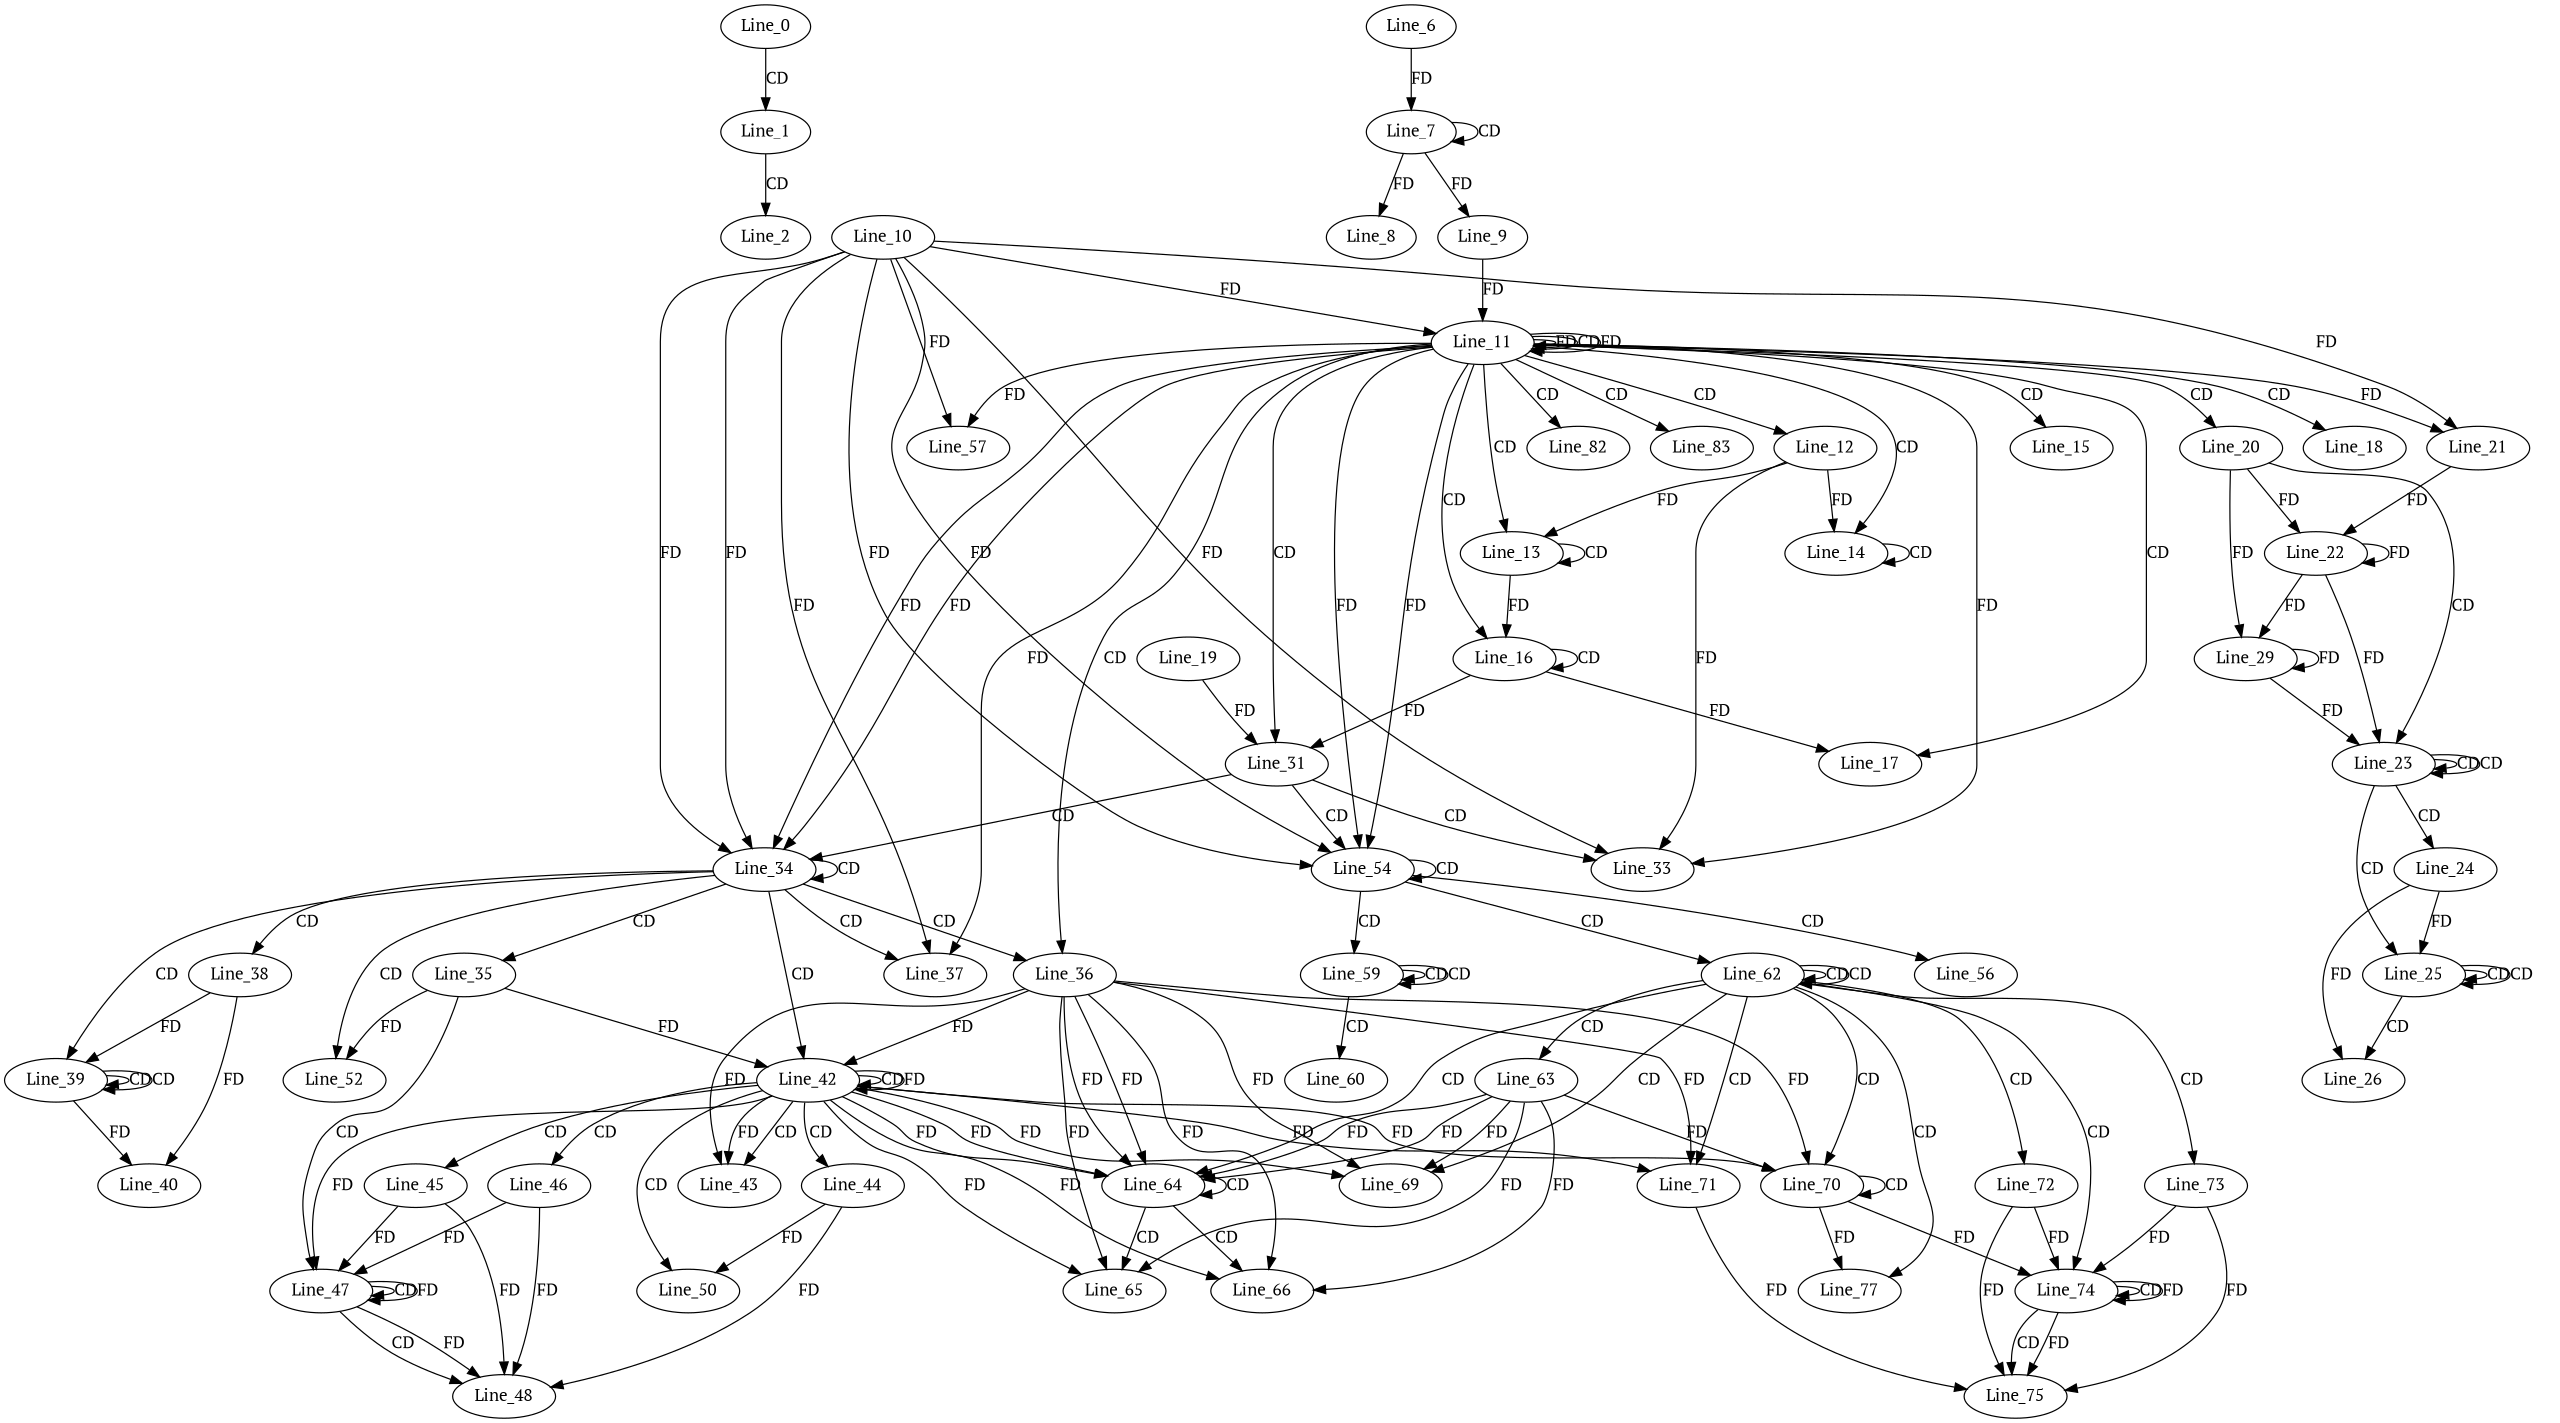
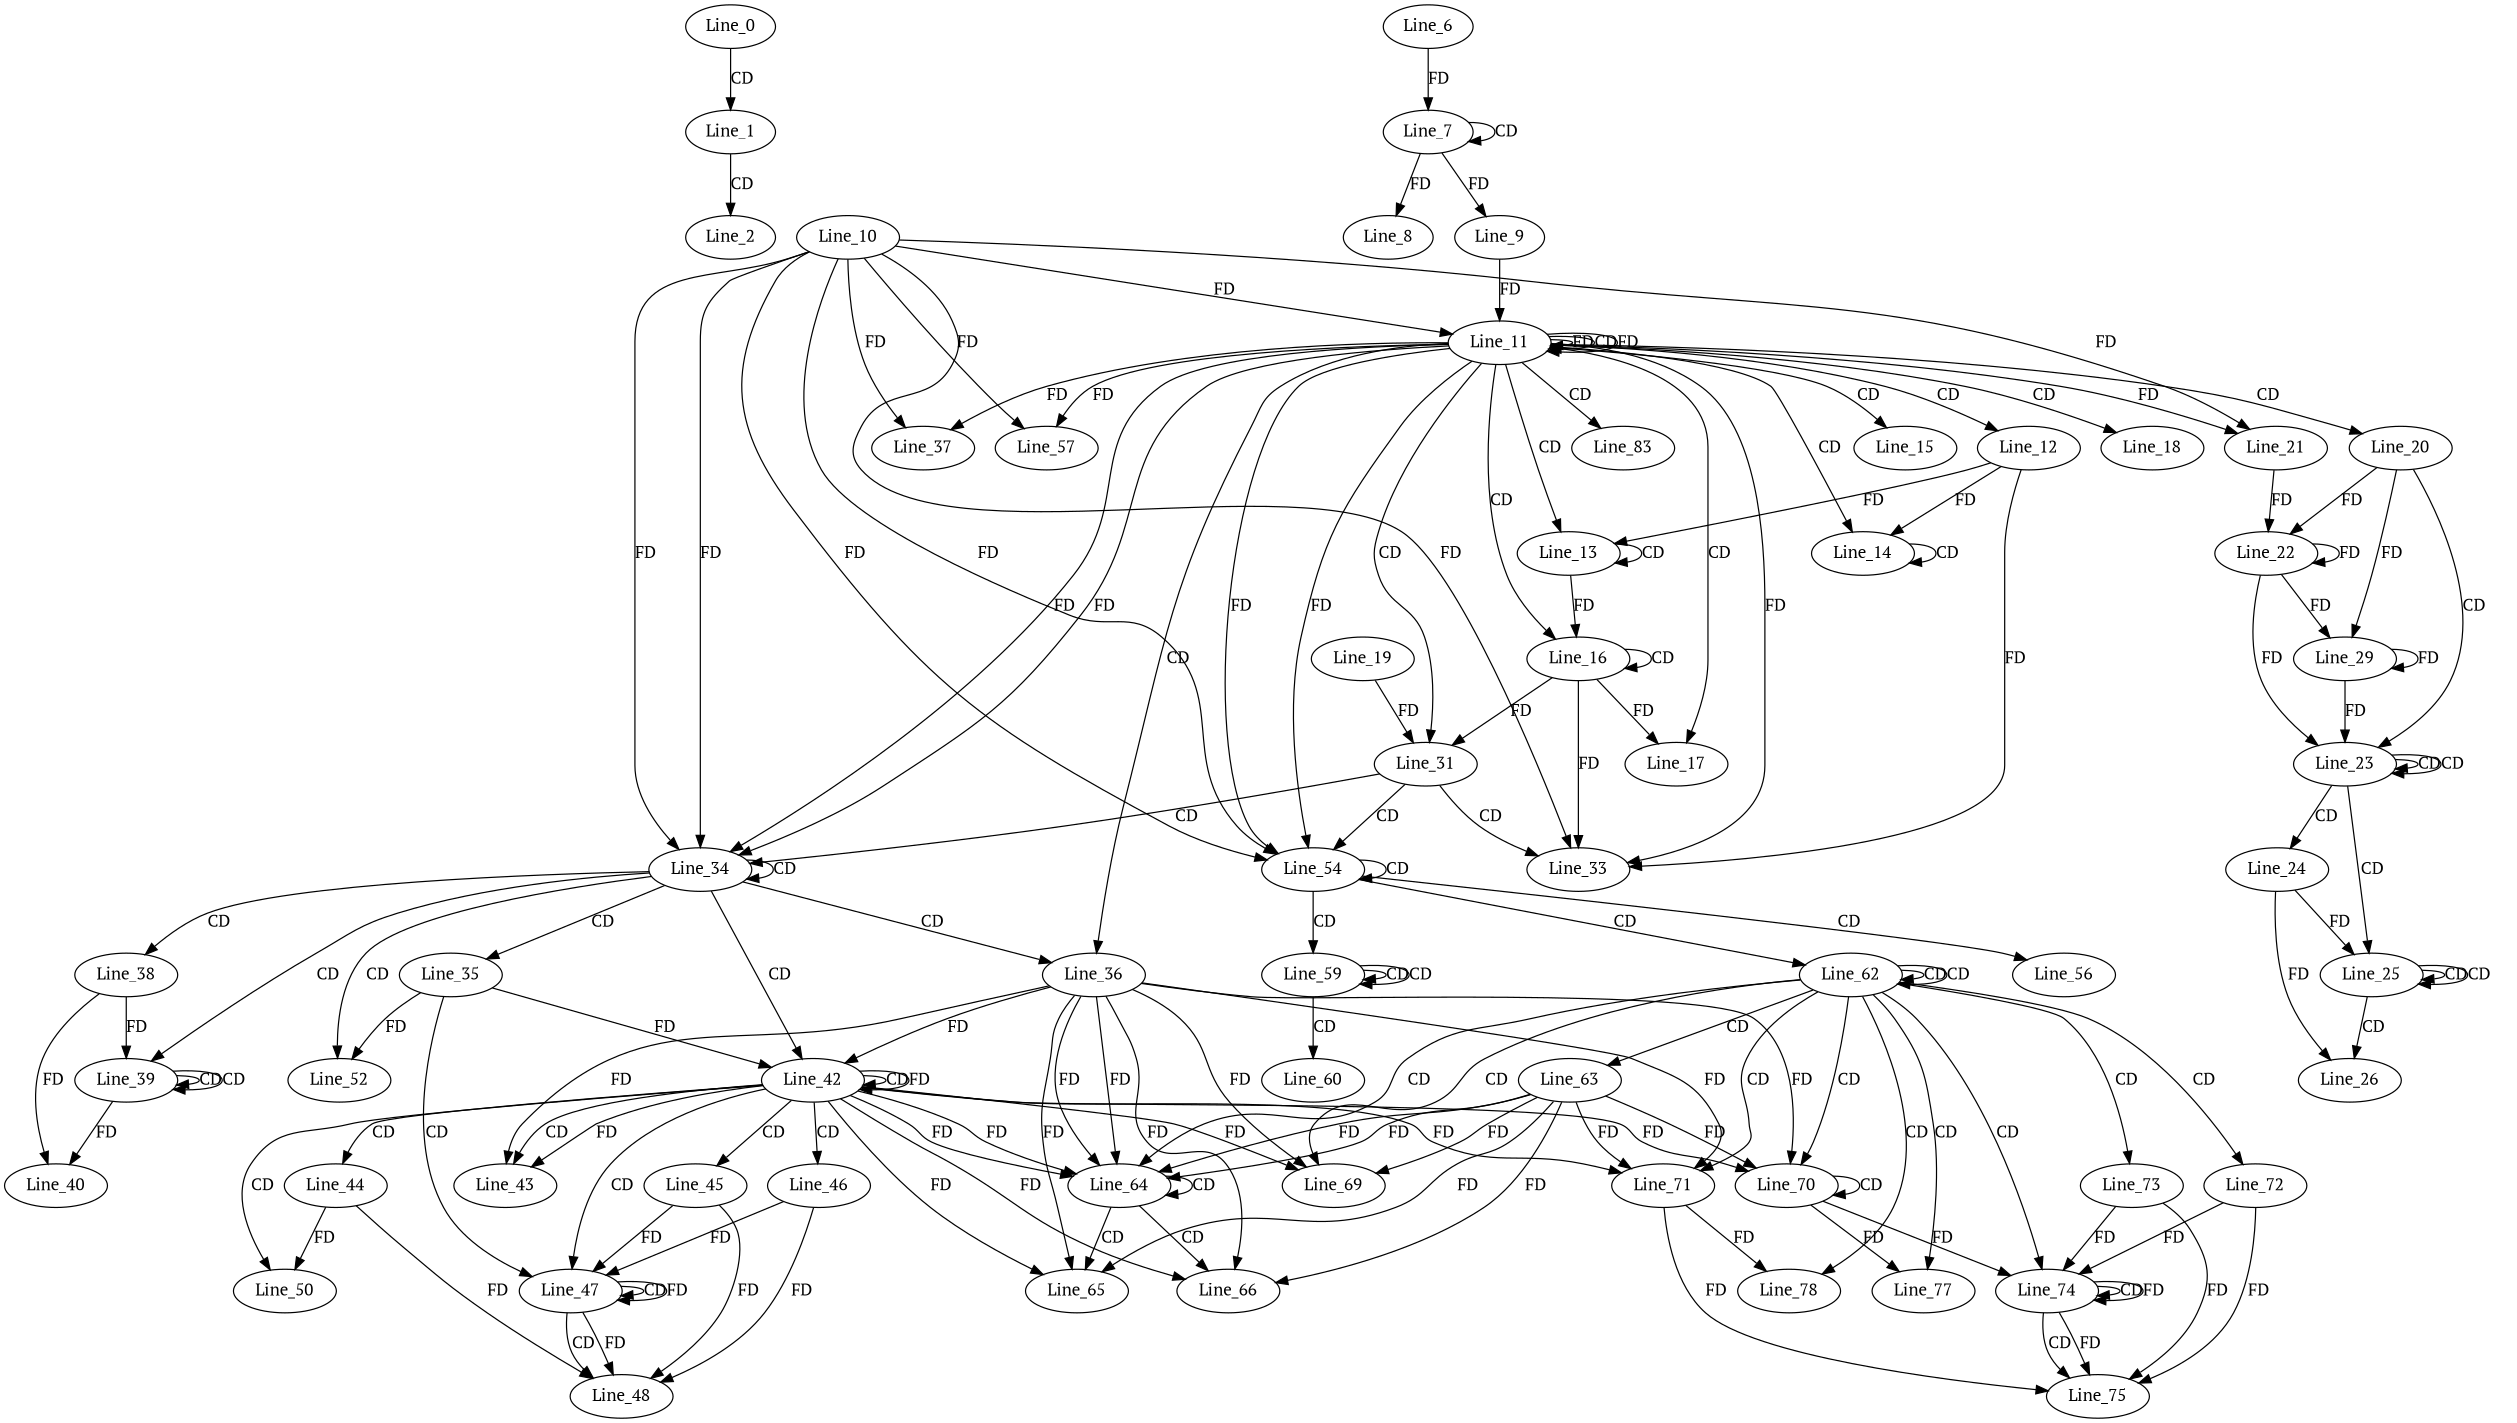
node "Line_82": removed
edge "Line_16" -> "Line_33": added, label "FD"
edge "Line_34" -> "Line_37": removed, label "CD"
edge "Line_63" -> "Line_71": added, label "FD"
edge "Line_42" -> "Line_47": label "FD" -> "CD"
node "Line_78": added
